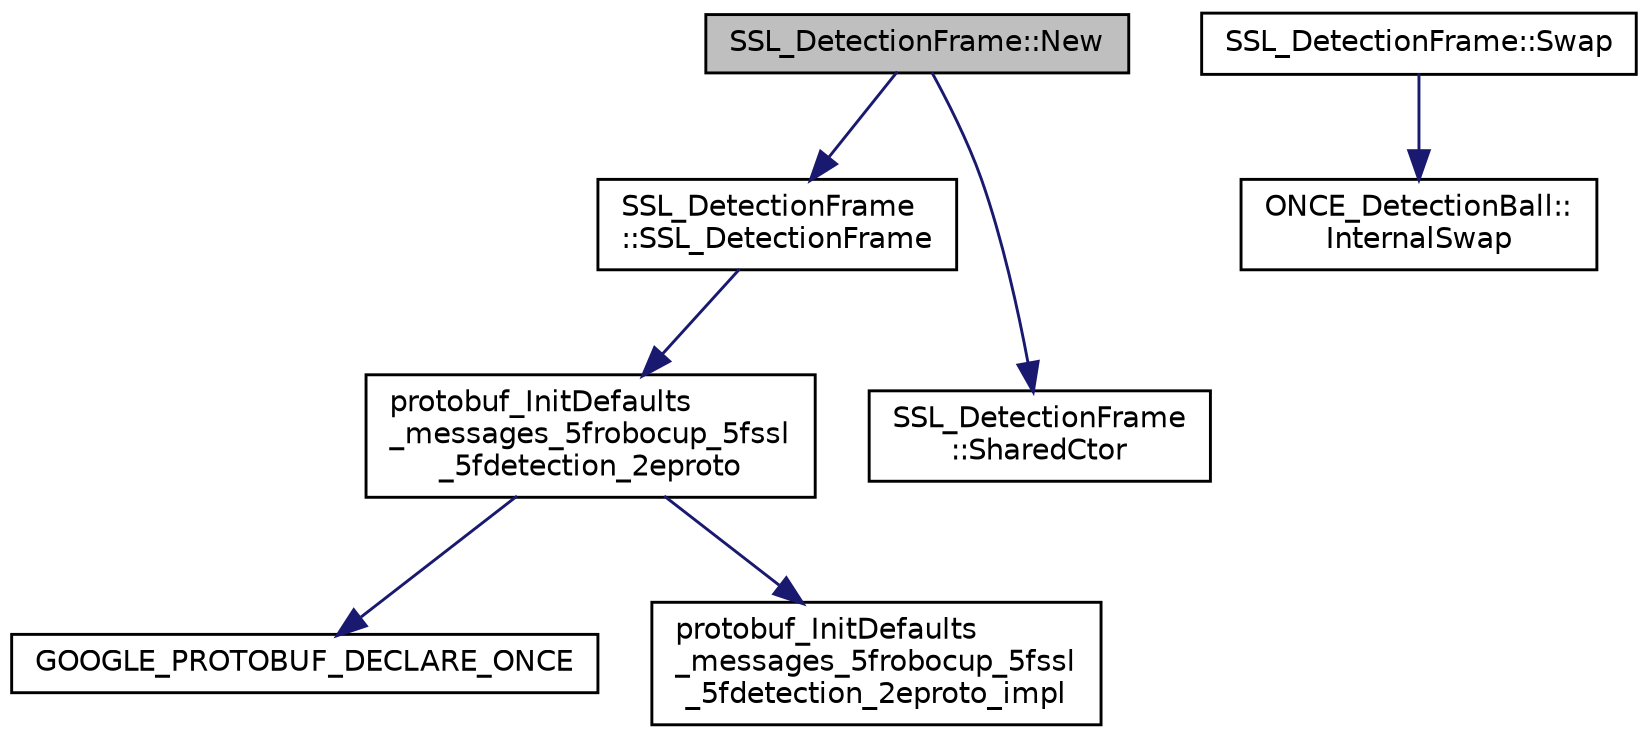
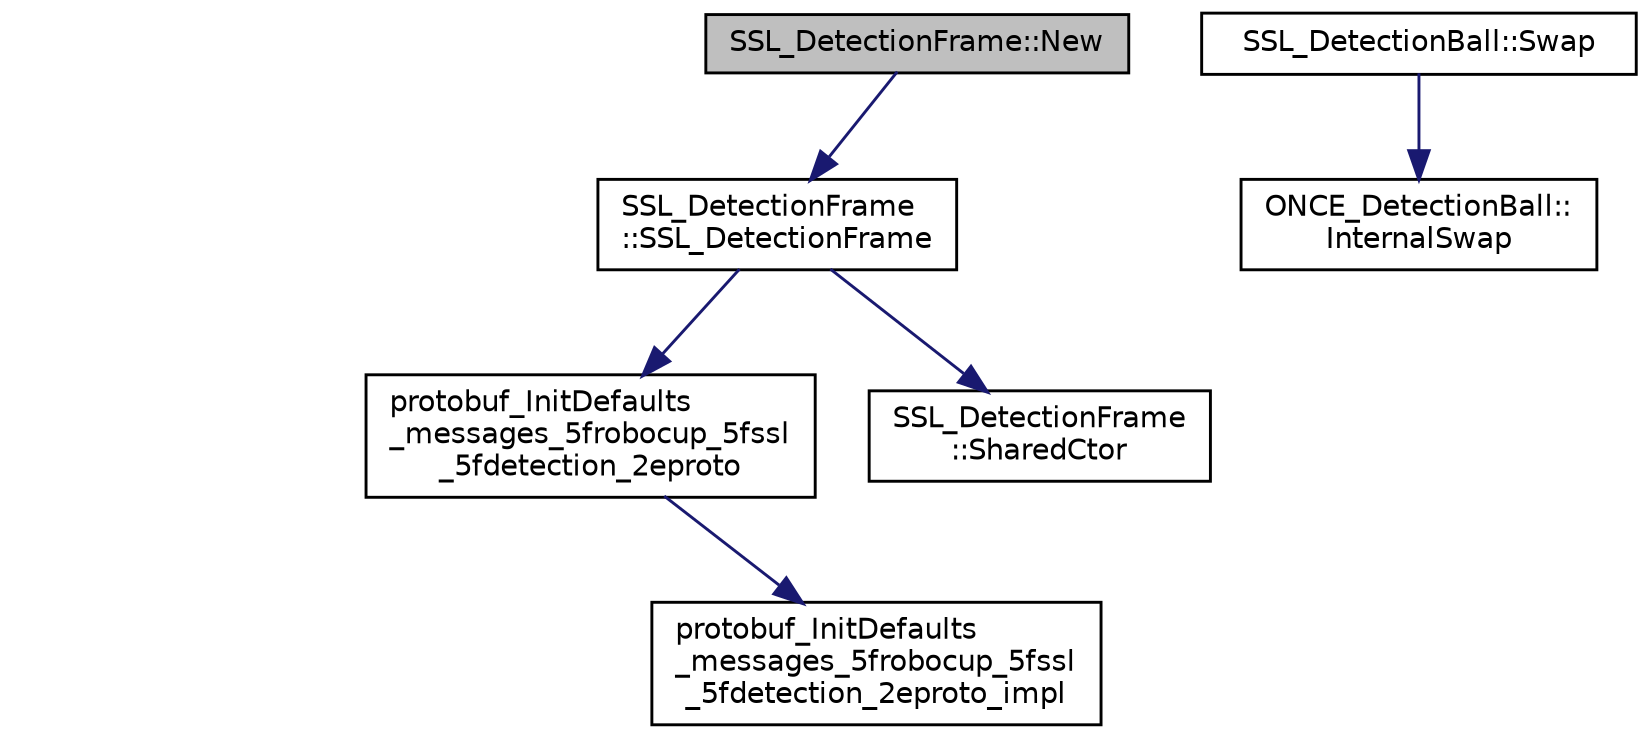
node "SSL_DetectionFrame::Swap": label "SSL_DetectionFrame::Swap" -> "SSL_DetectionBall::Swap"
edge "SSL_DetectionFrame::New" -> "SSL_DetectionFrame ::SharedCtor": now "SSL_DetectionFrame ::SSL_DetectionFrame" -> "SSL_DetectionFrame ::SharedCtor"
node "GOOGLE_PROTOBUF_DECLARE_ONCE": removed
